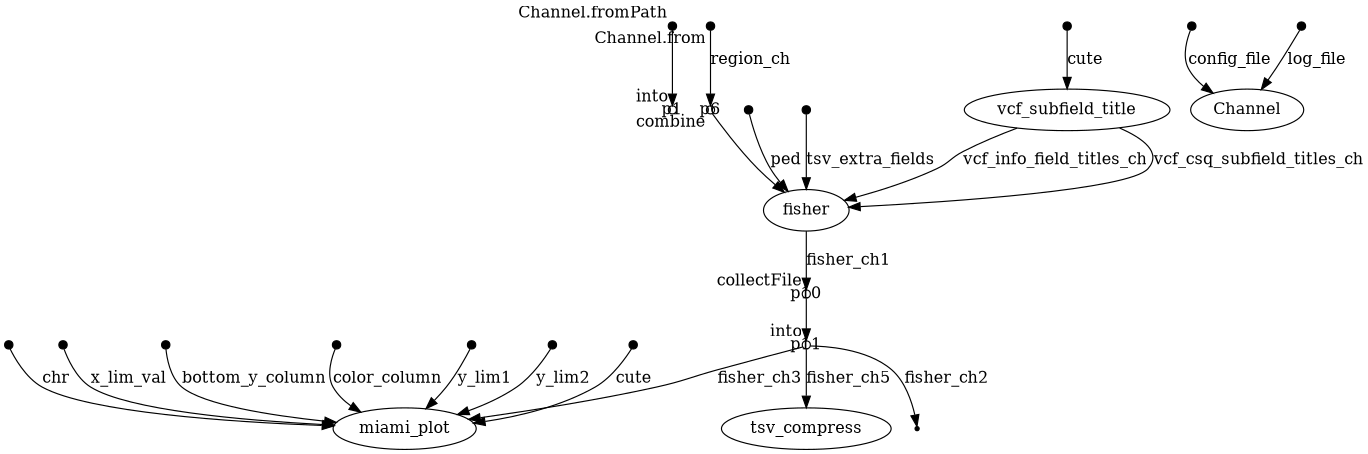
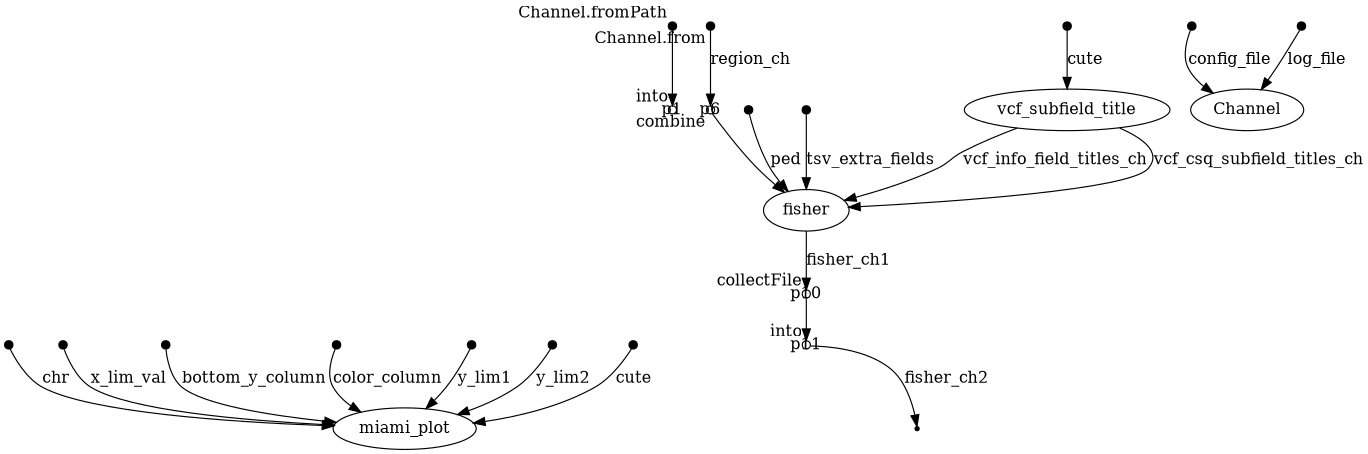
edge "p11 into" -> "miami_plot": removed, label "fisher_ch3"
node "tsv_compress": removed
